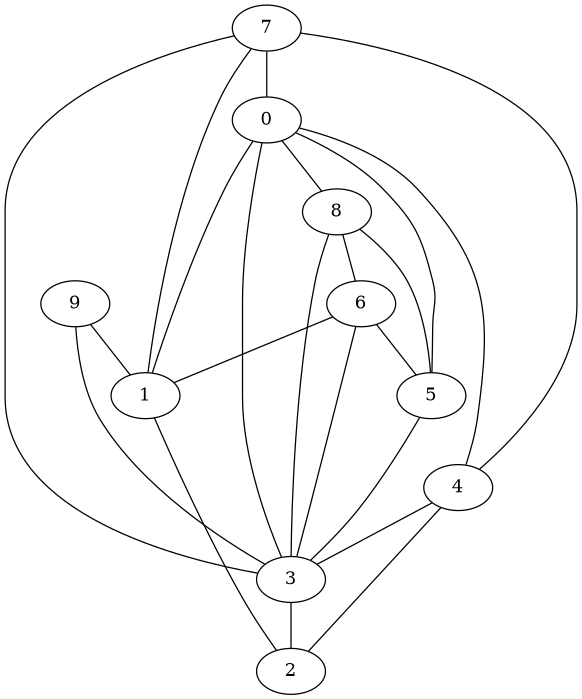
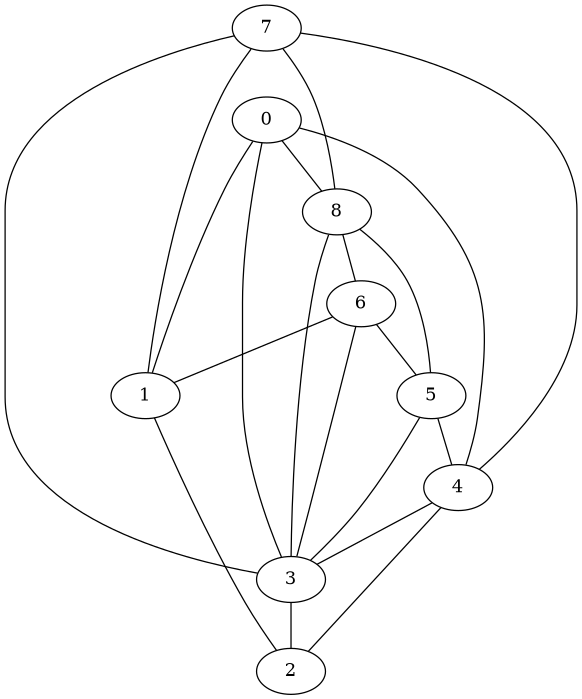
edge "7" -- "0": now "7" -- "8"
edge "0" -- "5": now "4" -- "5"
node "9": removed
